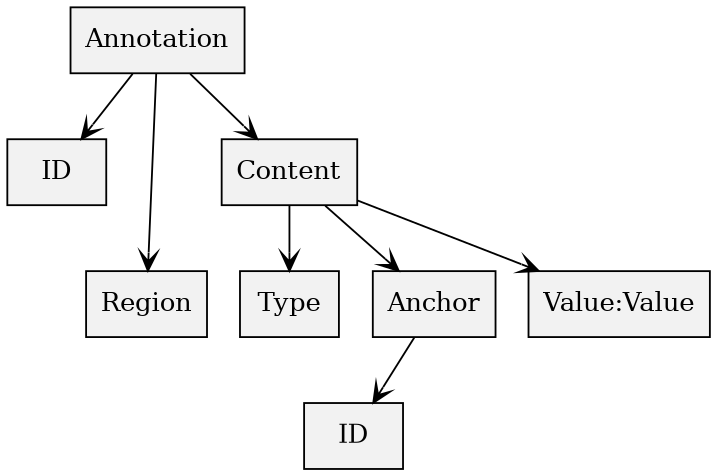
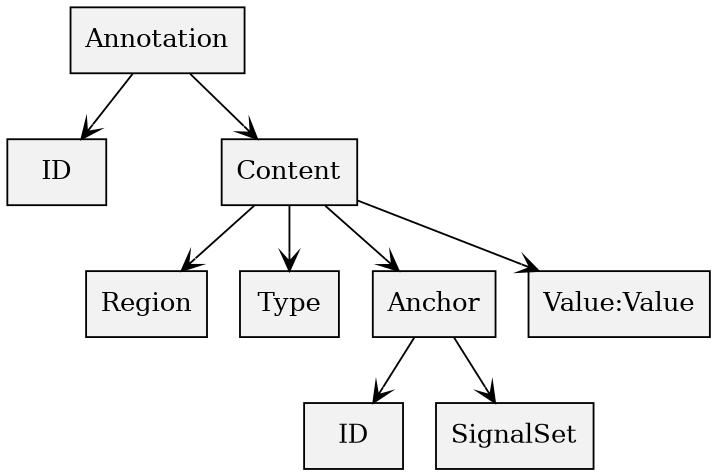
edge "Annotation" -> "Region": now "Content" -> "Region"
node "SignalSet": added
